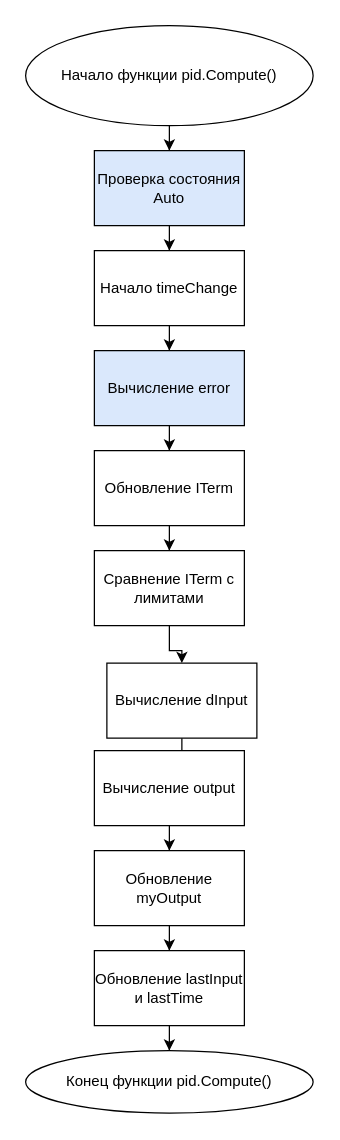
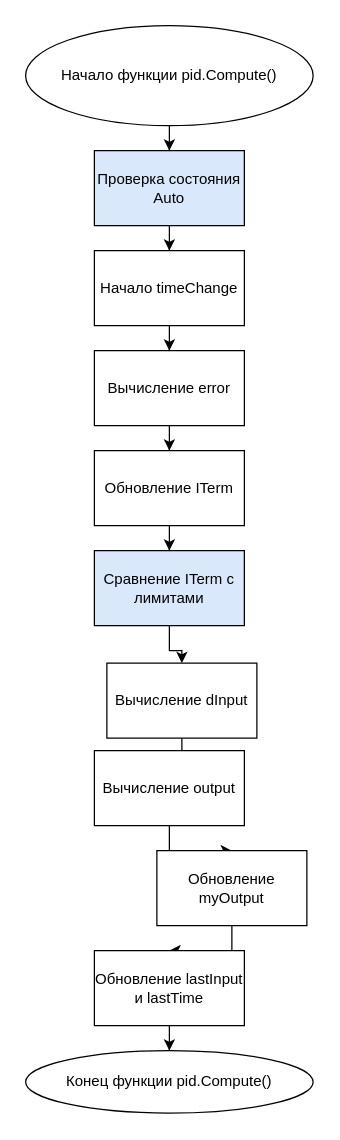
node "Вычисление error": fillcolor #dae8fc -> #ffffff
node "Сравнение ITerm с лимитами": fillcolor #ffffff -> #dae8fc
node "Обновление myOutput": moved (169, 888) -> (232, 888)
